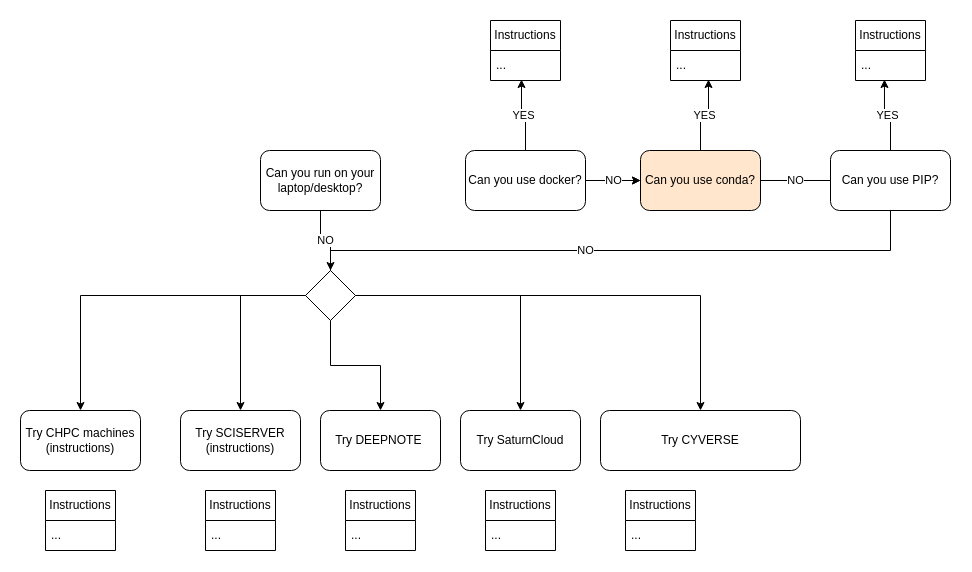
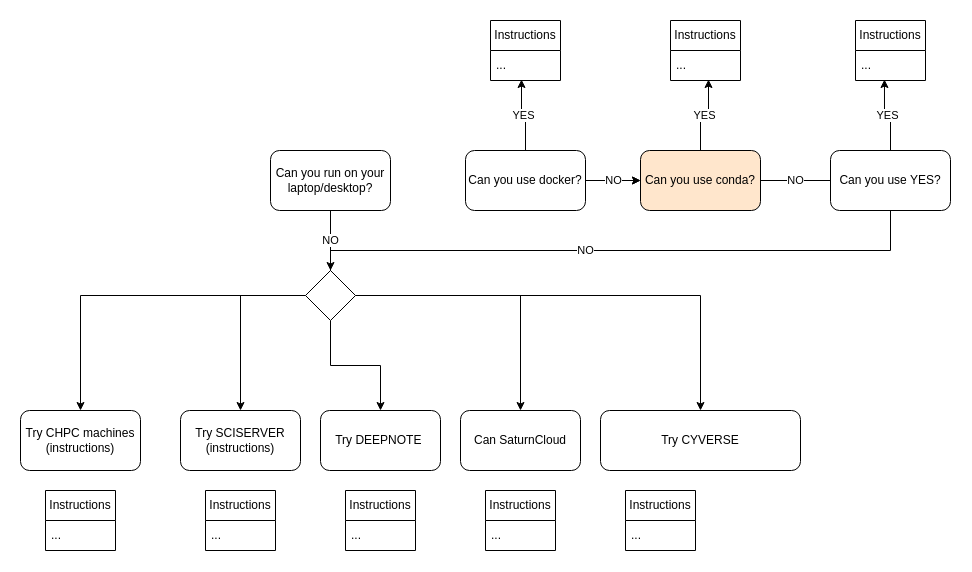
node "Can you run on your laptop/desktop?": moved (321, 181) -> (331, 181)
node "Can you use PIP?": label "Can you use PIP?" -> "Can you use YES?"
node "Try SaturnCloud": label "Try SaturnCloud" -> "Can SaturnCloud"
